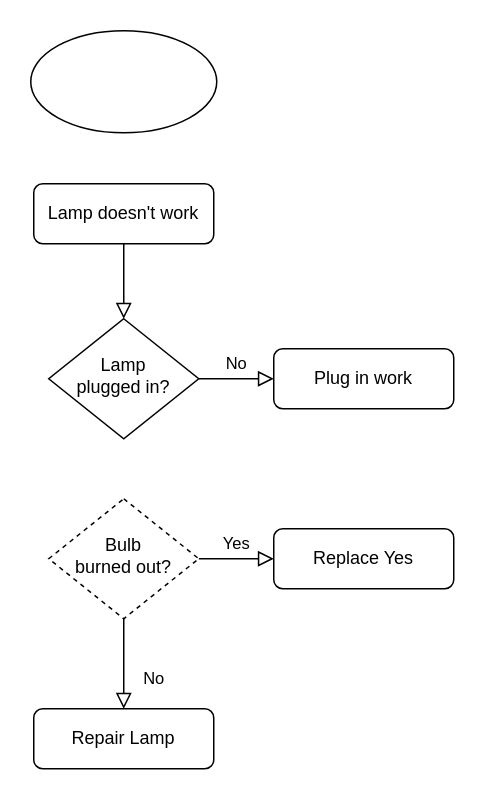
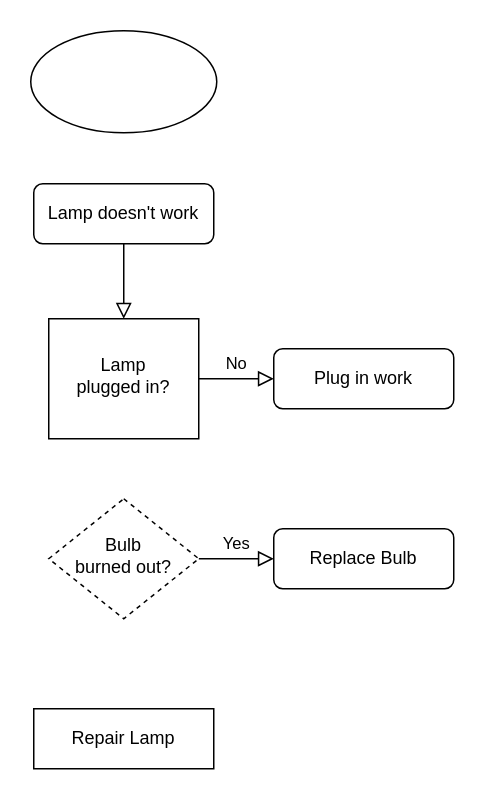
node "Lamp plugged in?": shape diamond -> rectangle
node "Replace Yes": label "Replace Yes" -> "Replace Bulb"
edge "Bulb burned out?" -> "Repair Lamp": removed, label "No"
node "Repair Lamp": shape rounded rectangle -> rectangle
